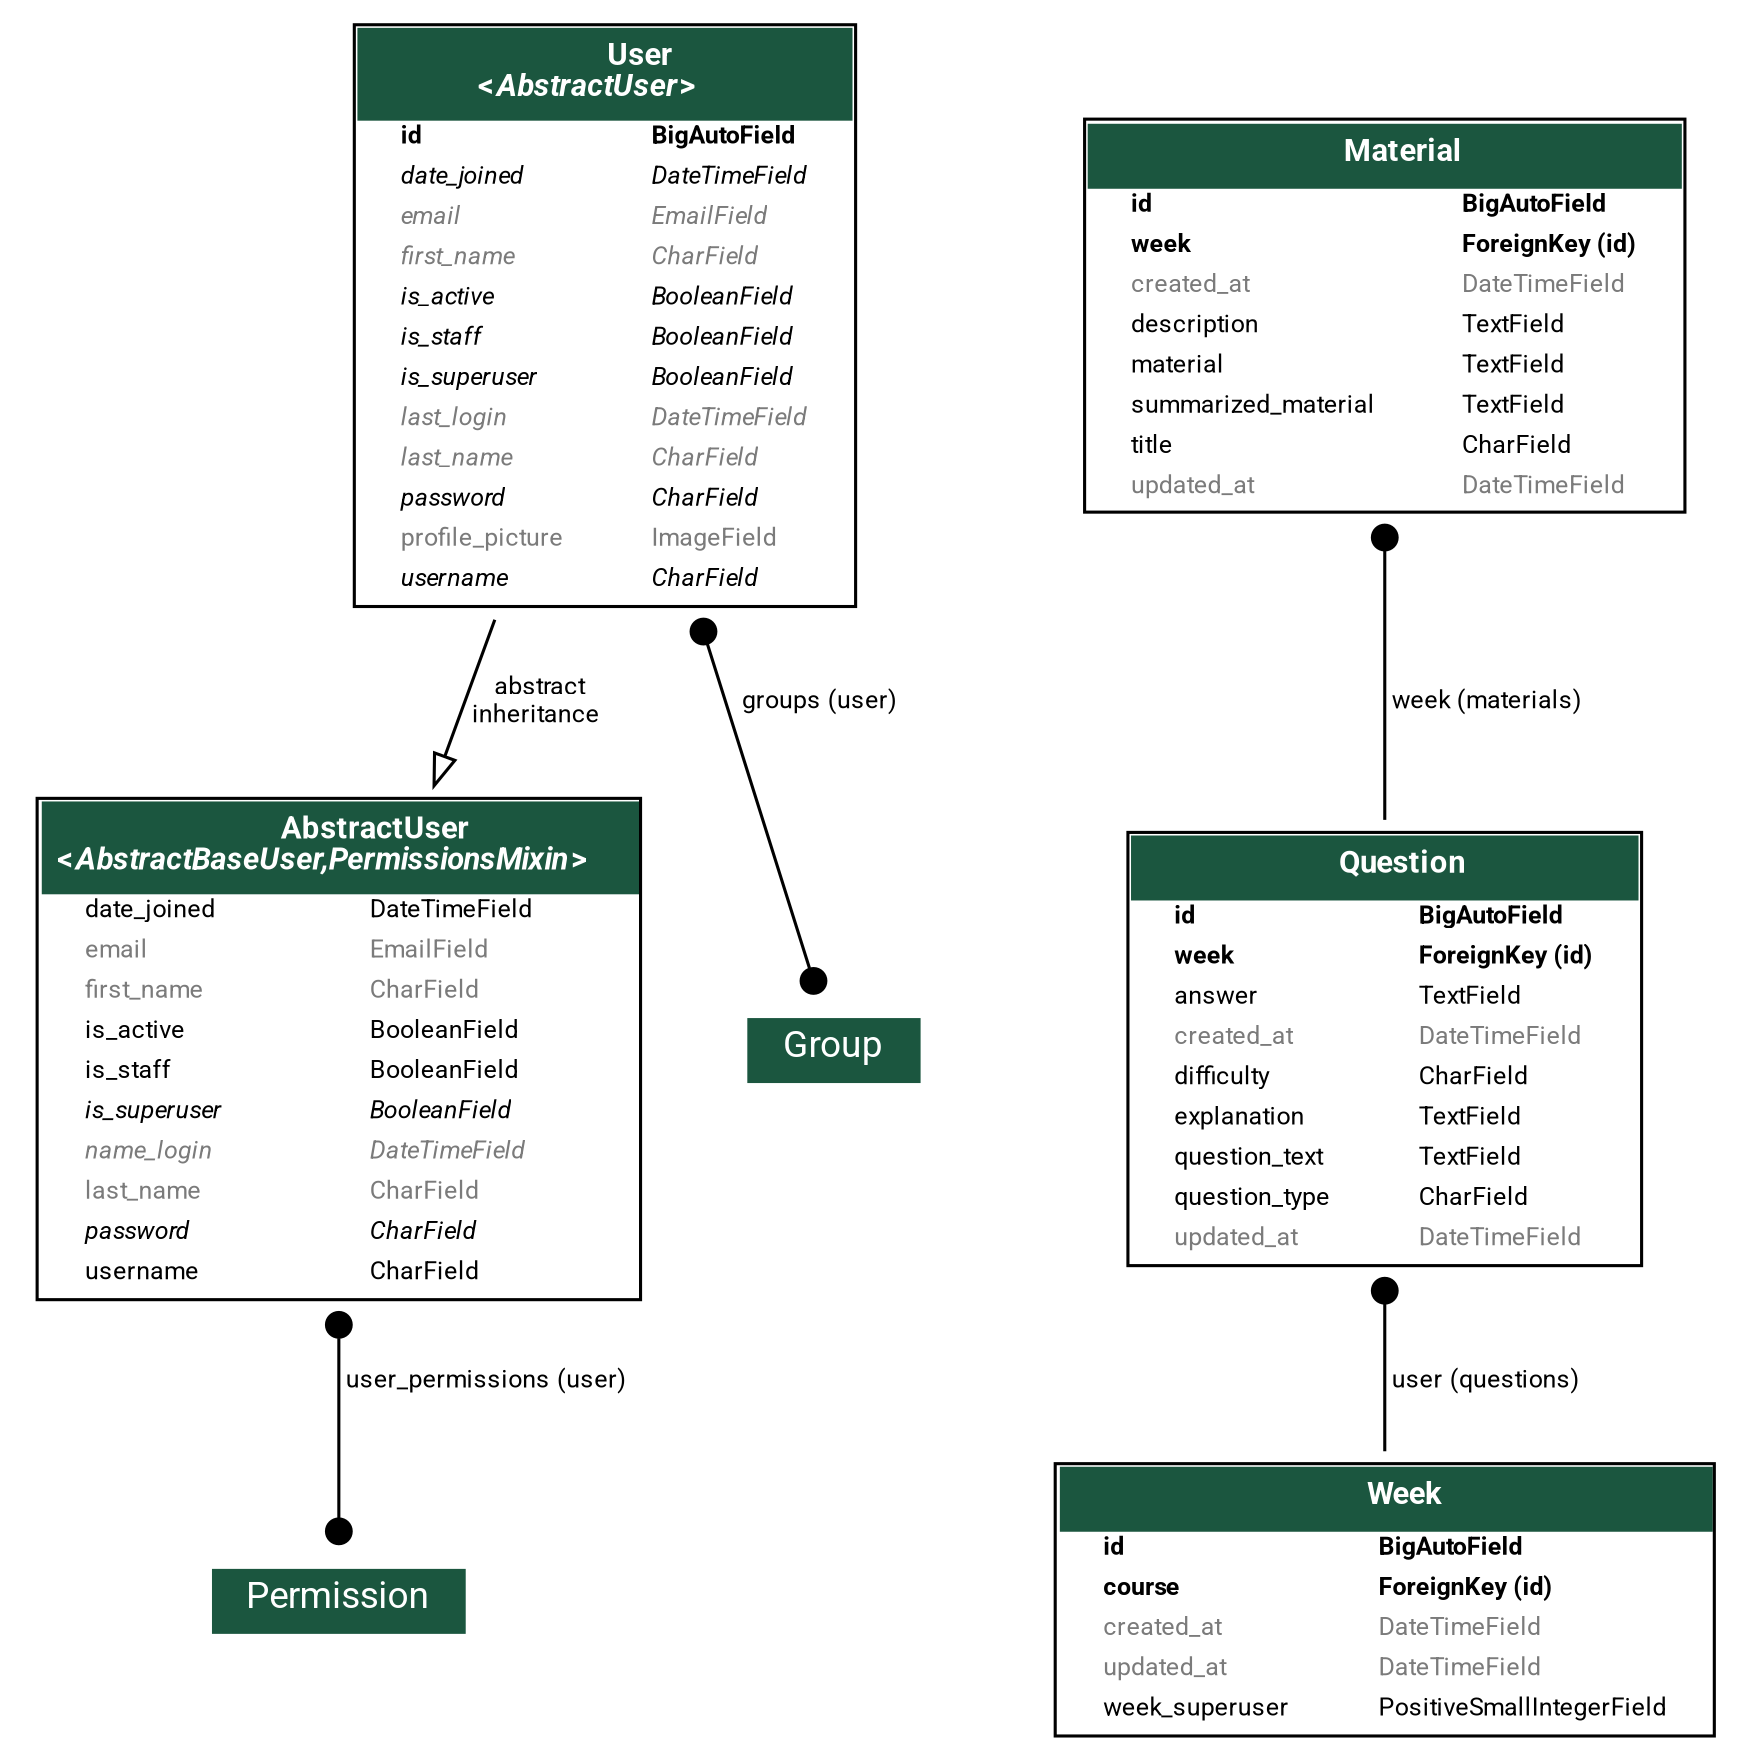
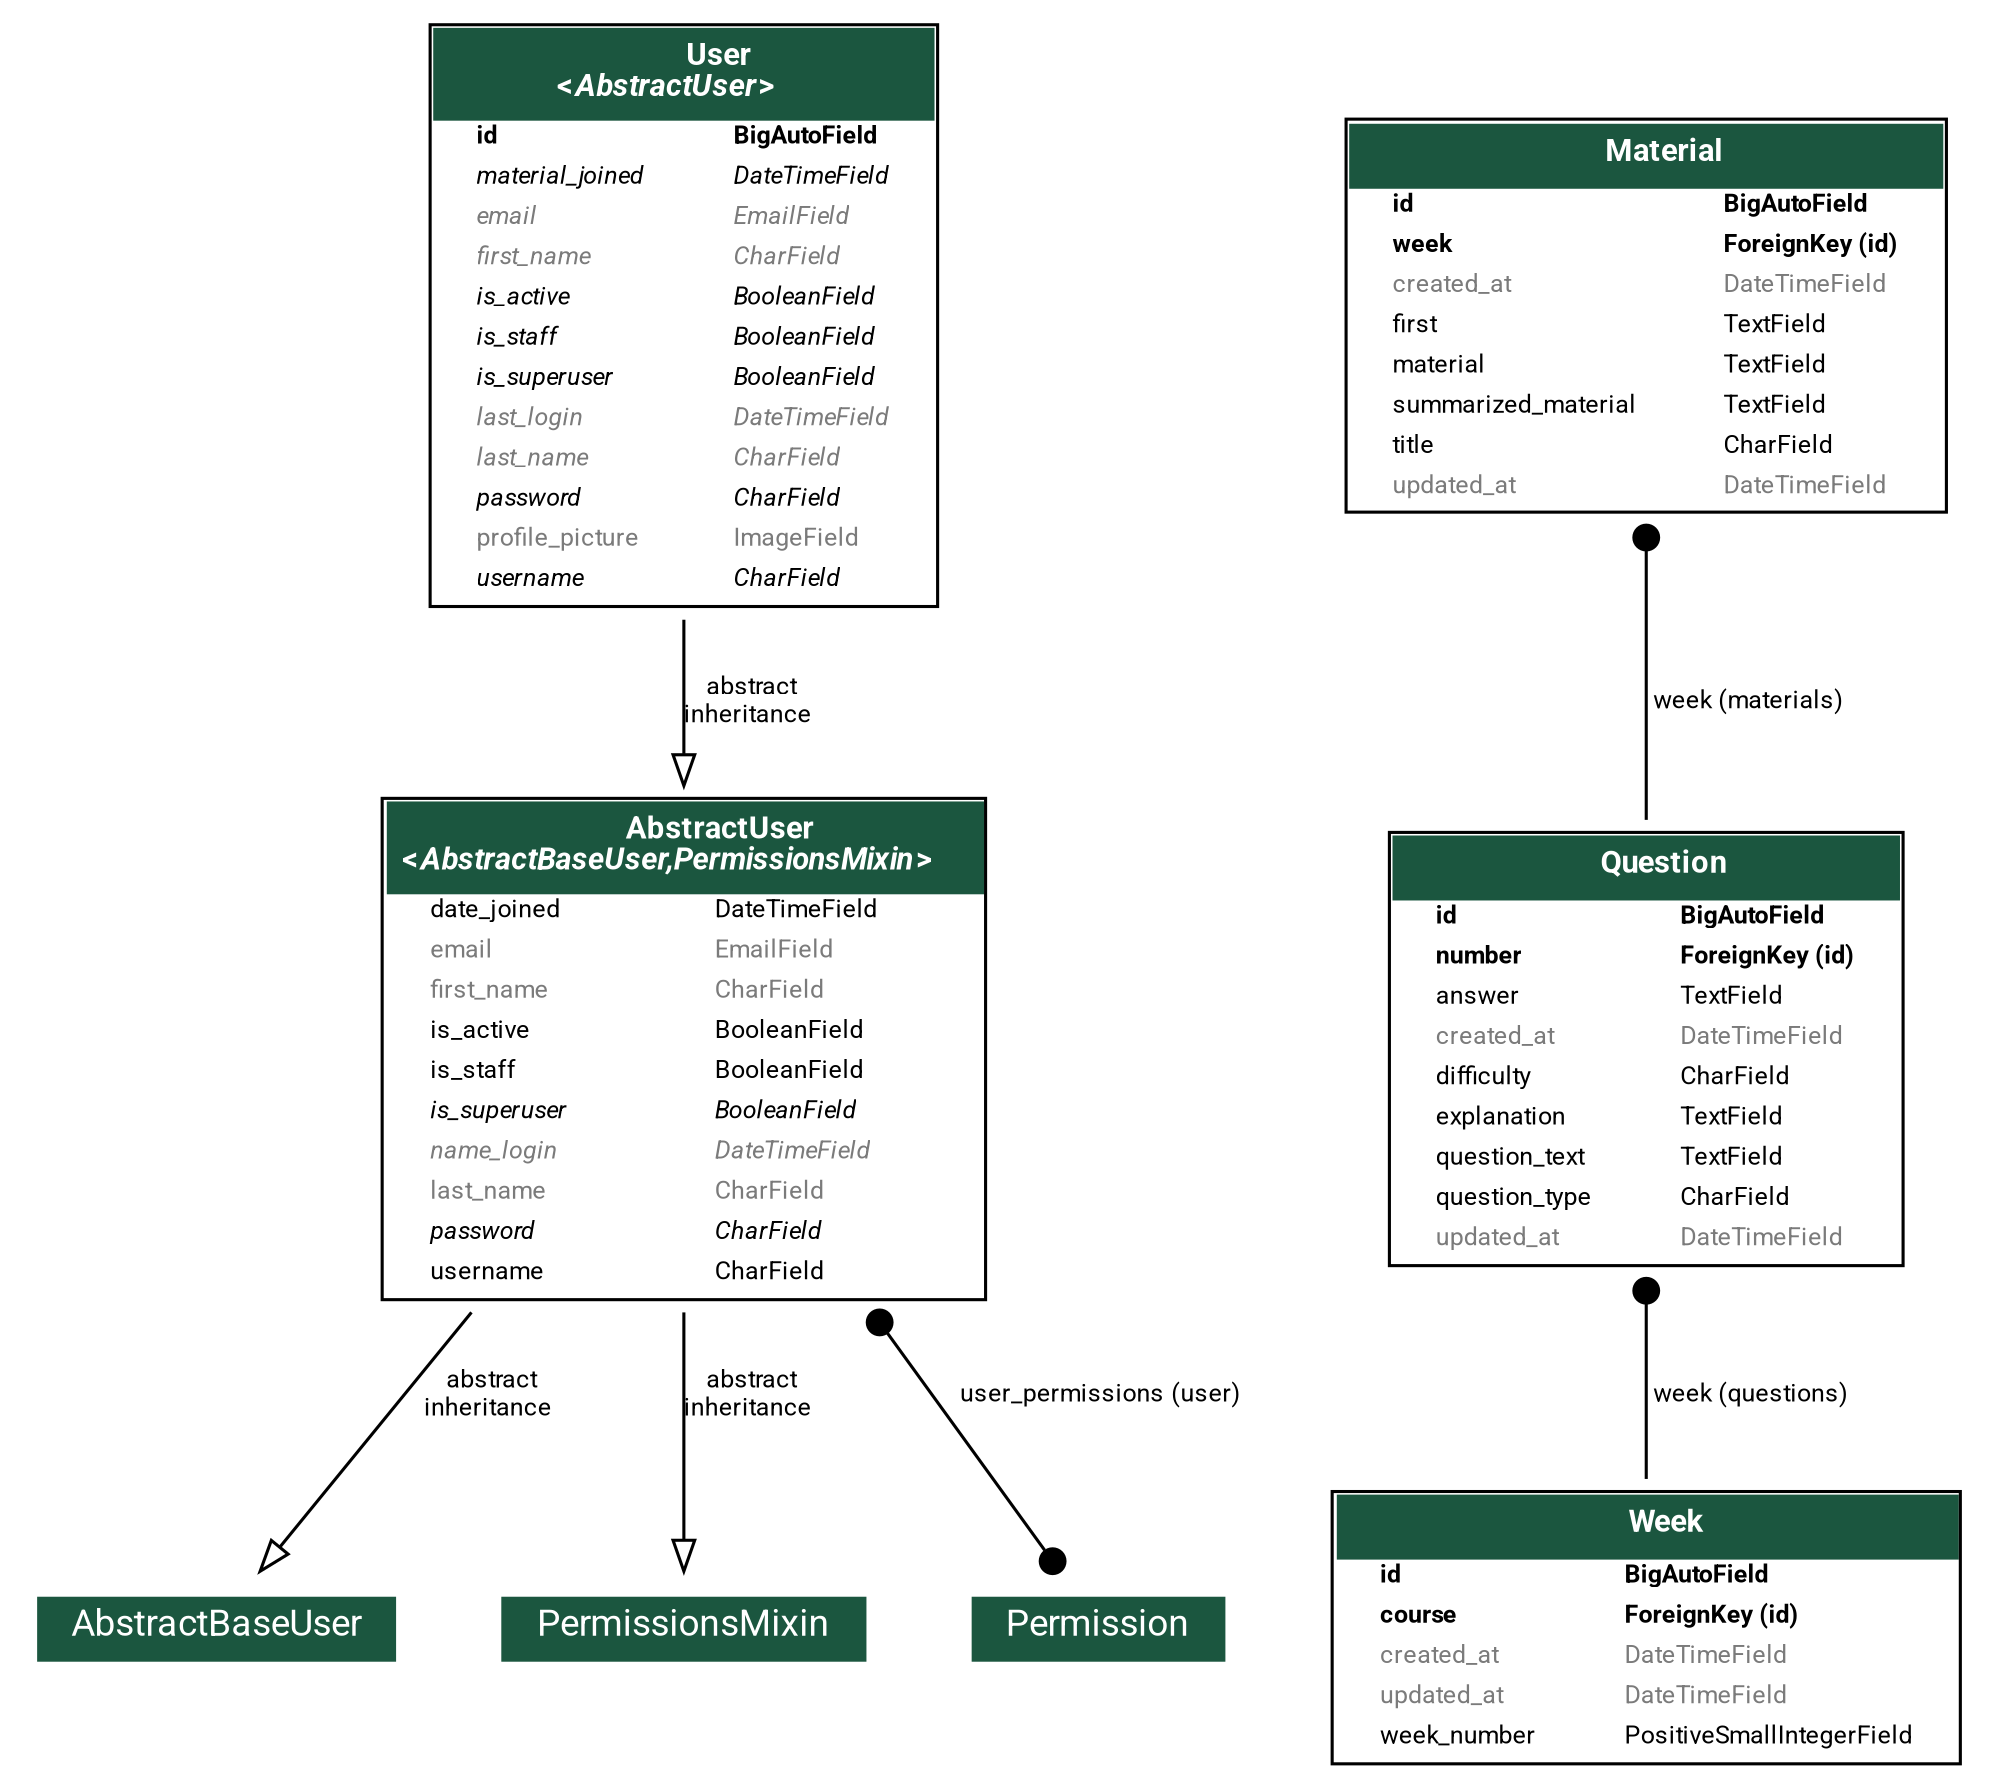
node "User": text "date_joined" -> "material_joined"
node "Material": text "description" -> "first"
node "Question": text "week" -> "number"
node "Group": removed
edge "Question" -- "Week": label " user (questions)" -> " week (questions)"
node "AbstractBaseUser": added
node "PermissionsMixin": added
node "Week": text "week_superuser" -> "week_number"
